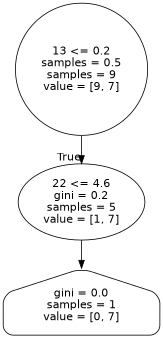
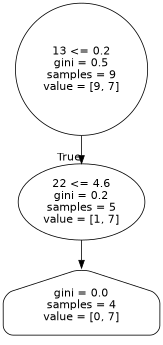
node "13 <= 0.2 samples = 0.5 samples = 9 value = [9, 7]": label "13 <= 0.2 samples = 0.5 samples = 9 value = [9, 7]" -> "13 <= 0.2 gini = 0.5 samples = 9 value = [9, 7]"
node "gini = 0.0 samples = 1 value = [0, 7]": label "gini = 0.0 samples = 1 value = [0, 7]" -> "gini = 0.0 samples = 4 value = [0, 7]"
